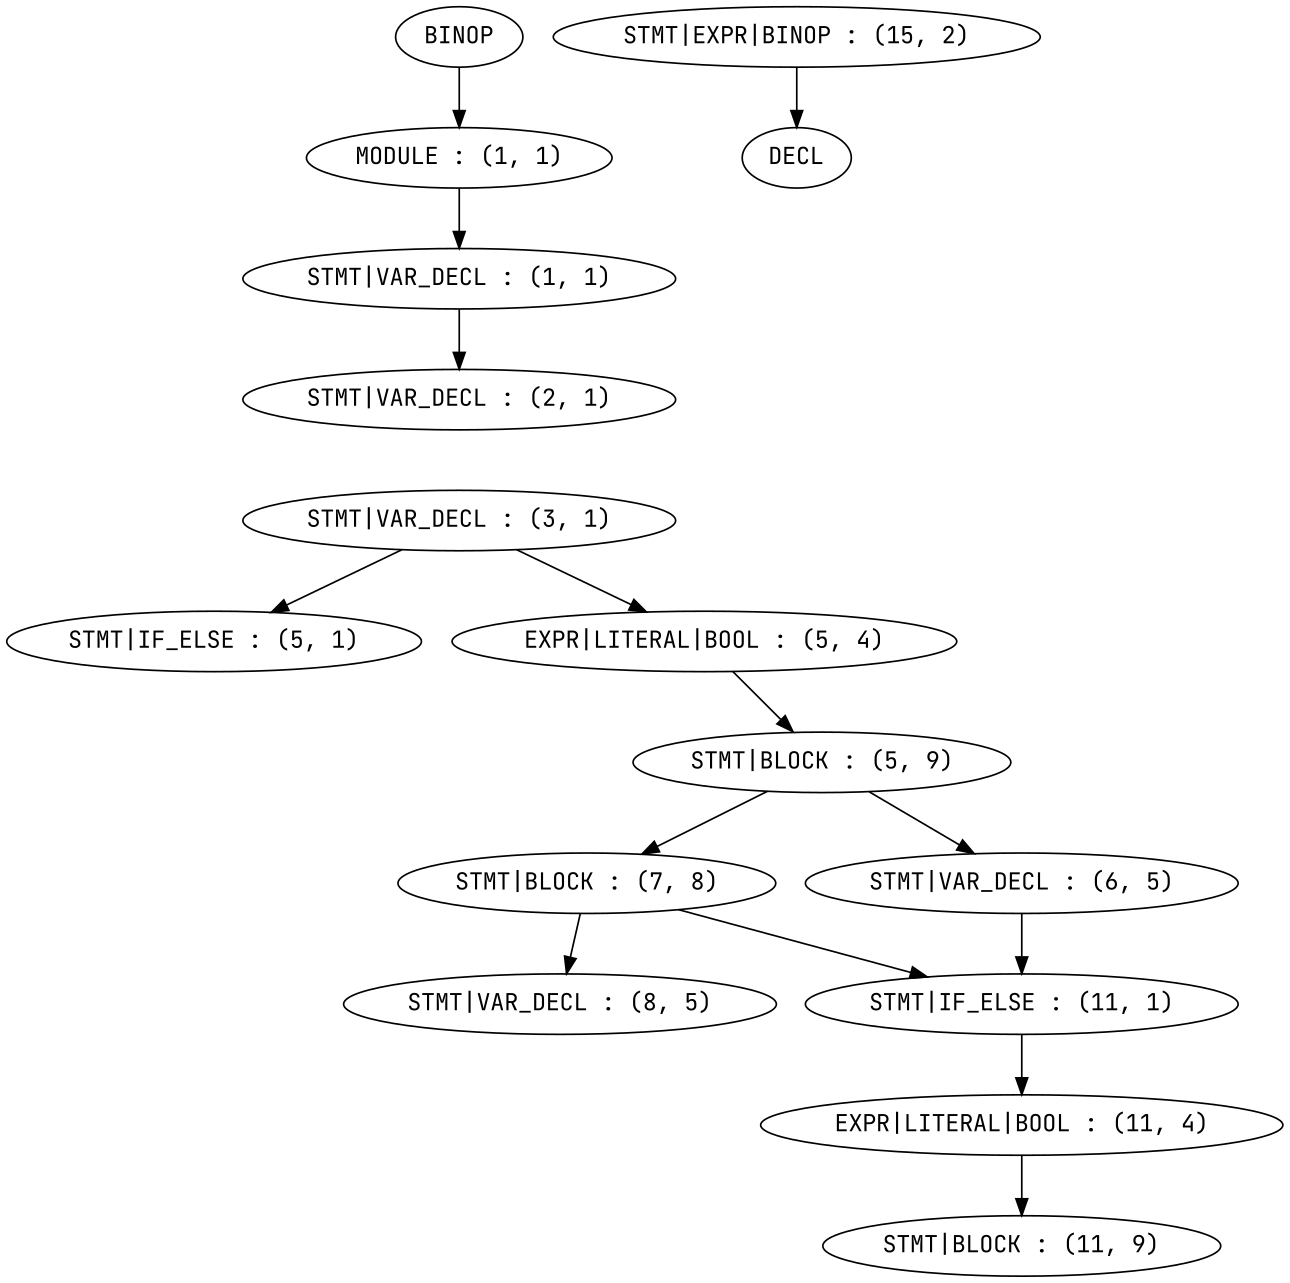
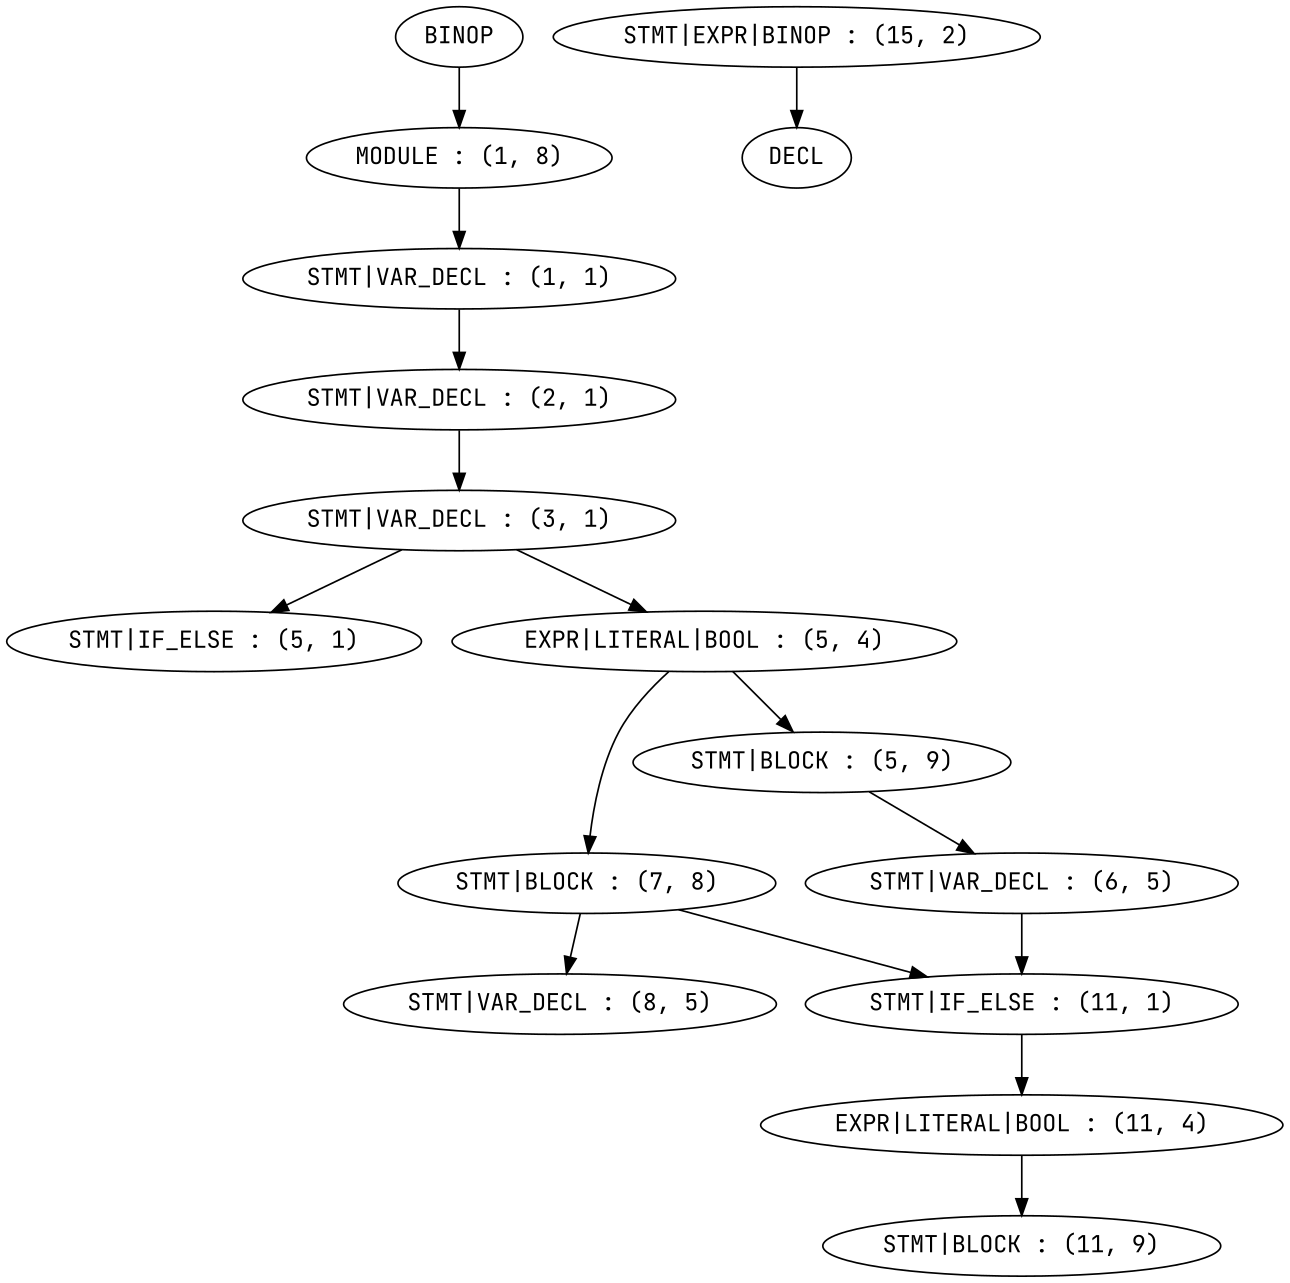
node "MODULE : (1, 1)": label "MODULE : (1, 1)" -> "MODULE : (1, 8)"
edge "STMT|VAR_DECL : (2, 1)" -> "STMT|VAR_DECL : (3, 1)": added
edge "STMT|BLOCK : (5, 9)" -> "STMT|BLOCK : (7, 8)": now "EXPR|LITERAL|BOOL : (5, 4)" -> "STMT|BLOCK : (7, 8)"
